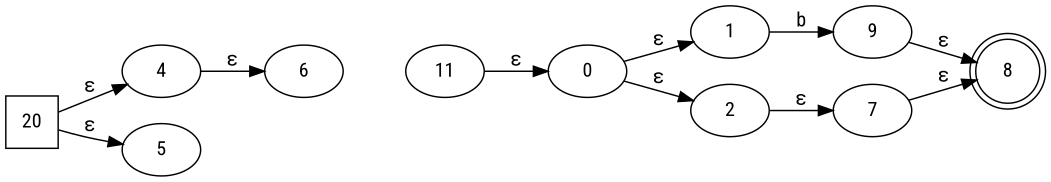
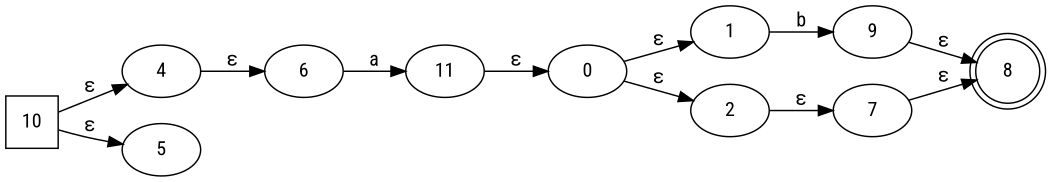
edge "6" -> "11": added, label "a"
node "20": label "20" -> "10"
